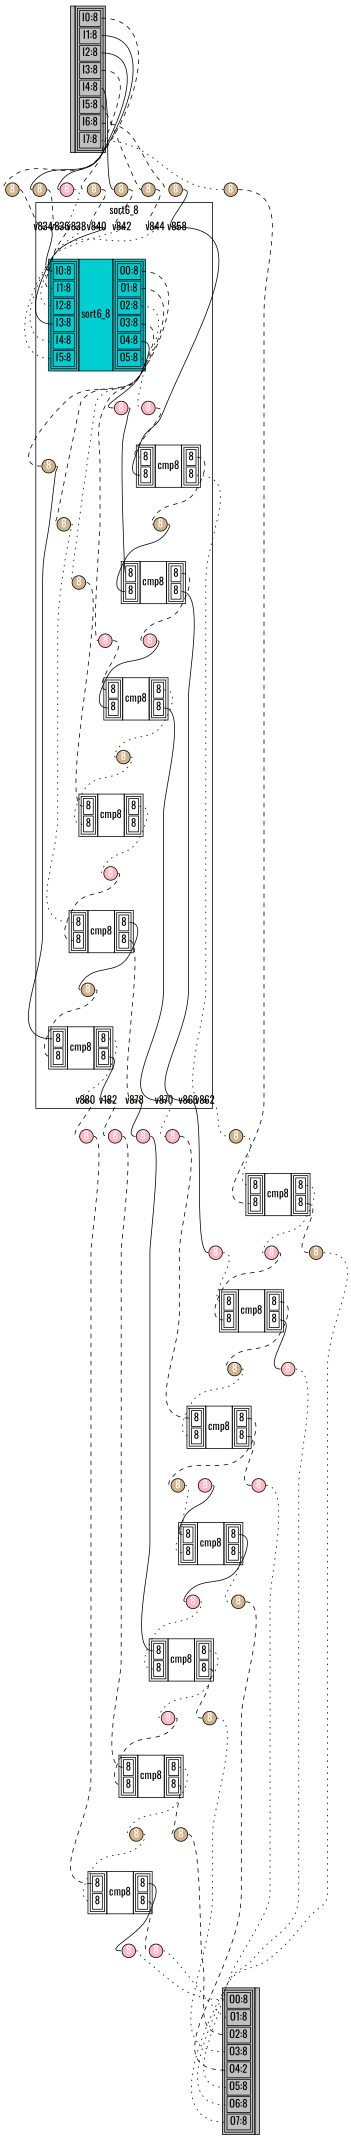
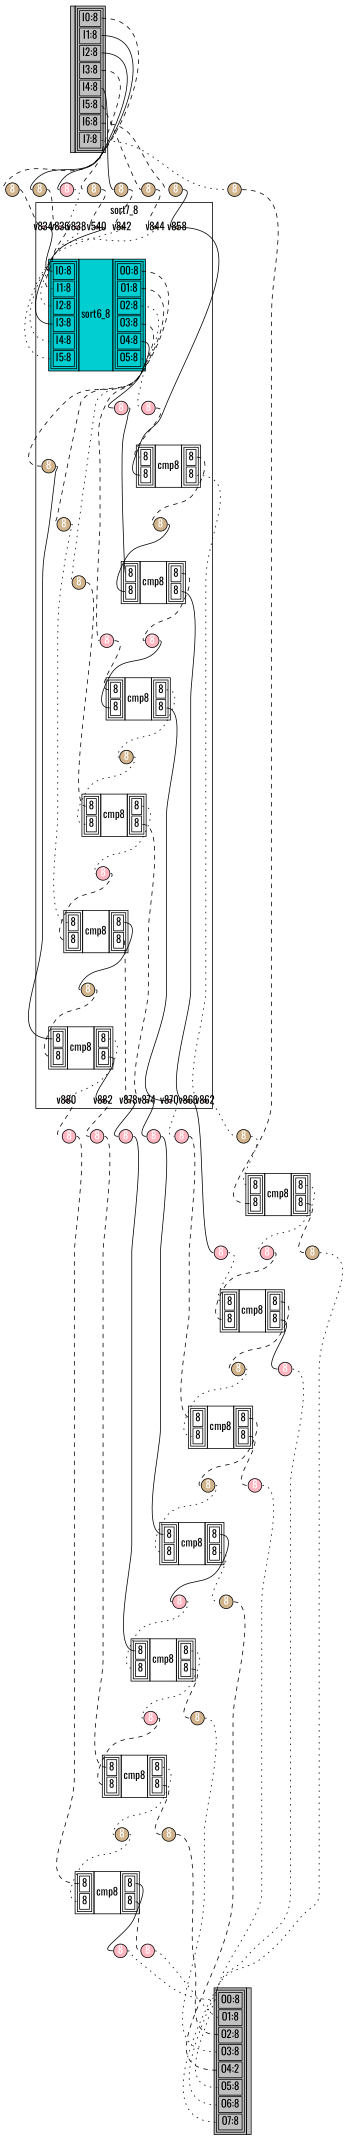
cluster "sort6_8": label "sort6_8" -> "sort7_8"
node "v840": label "v840" -> "v540"
node "v182": label "v182" -> "v882"
node "v874": added
